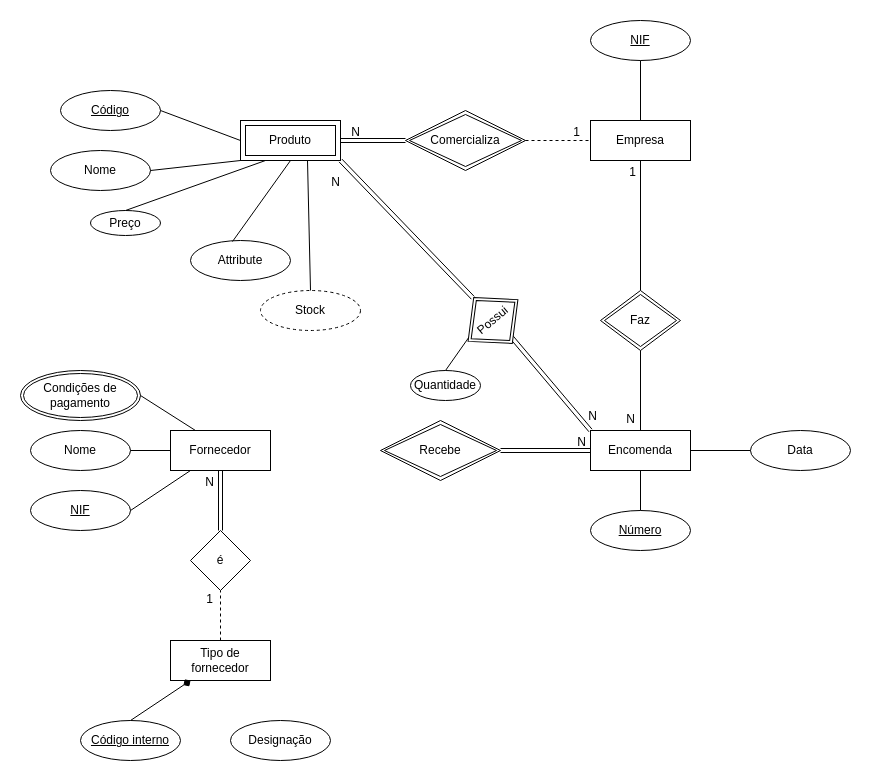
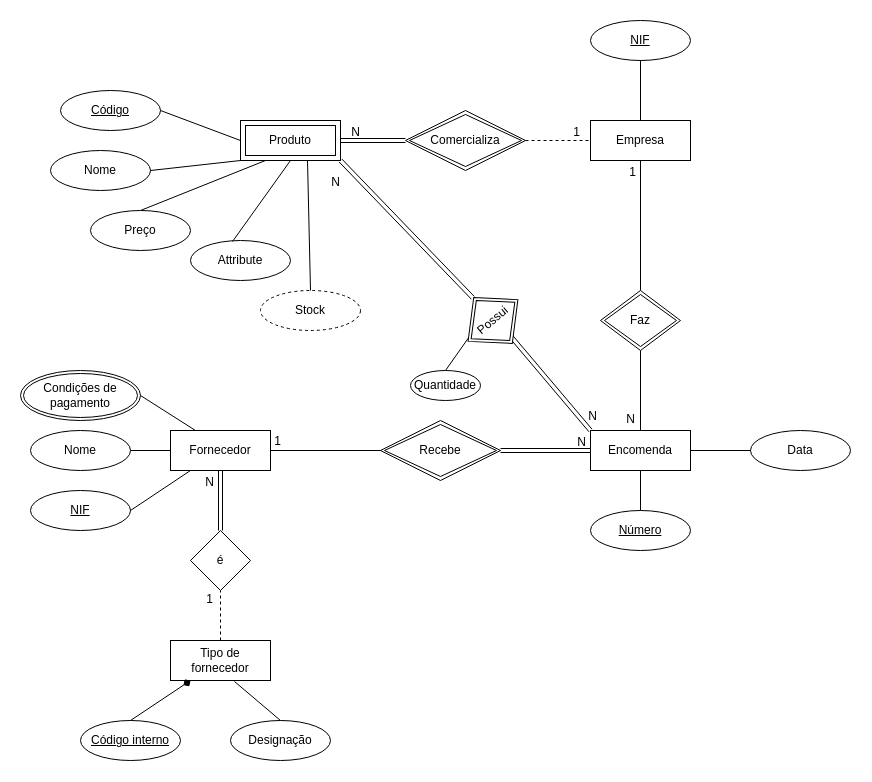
node "Preço": size 70x25 -> 100x40
edge "Fornecedor" -- "Recebe": added, label "1"
edge "Tipo de fornecedor" -- "Designação": added
